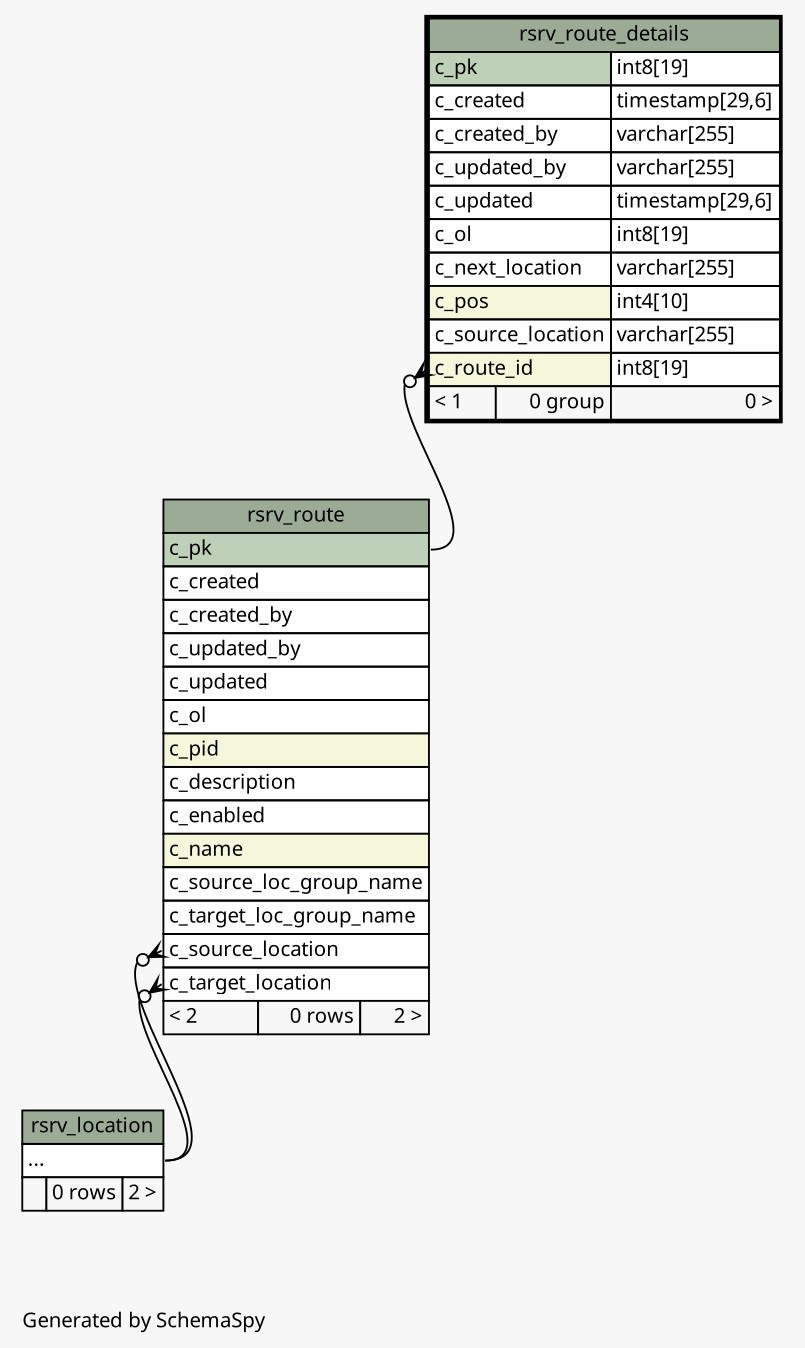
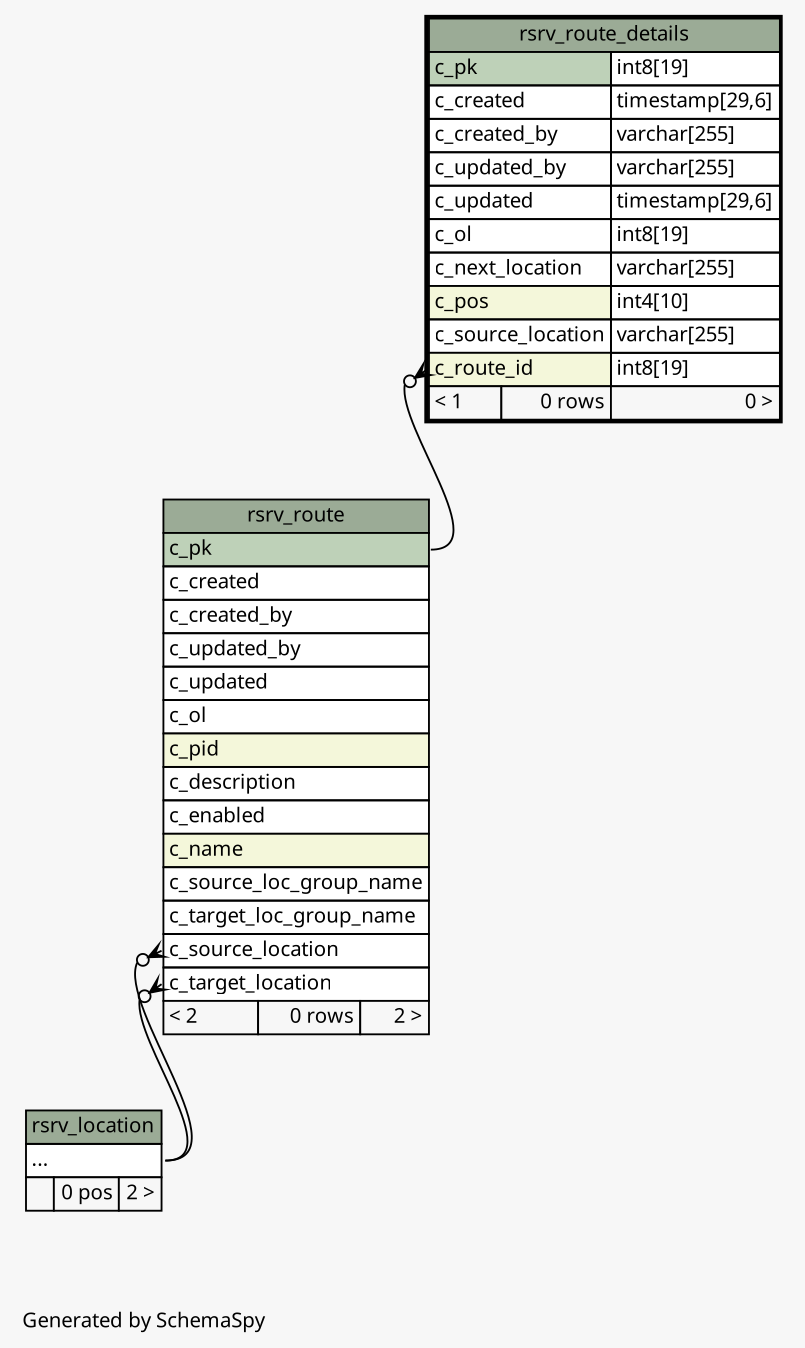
node "rsrv_route_details": text "0 group" -> "0 rows"
node "rsrv_location": text "0 rows" -> "0 pos"
